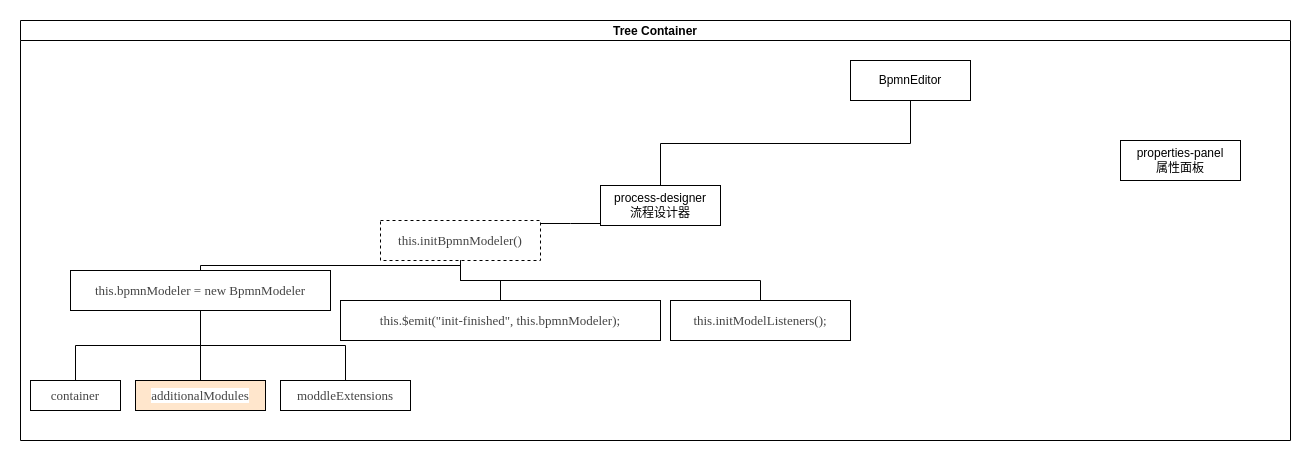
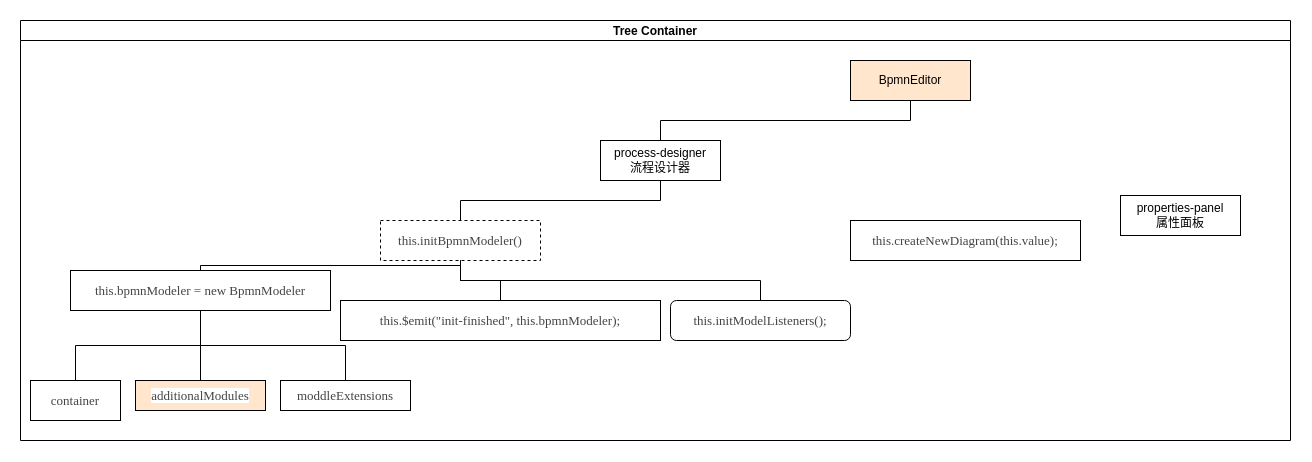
node "BpmnEditor": fillcolor #ffffff -> #ffe6cc
node "properties-panel 属性面板": moved (1181, 161) -> (1181, 216)
node "process-designer 流程设计器": moved (661, 206) -> (661, 161)
node "this.createNewDiagram(this.value);": added
node "this.initModelListeners();": shape rectangle -> rounded rectangle
node "container": size 90x30 -> 90x40
